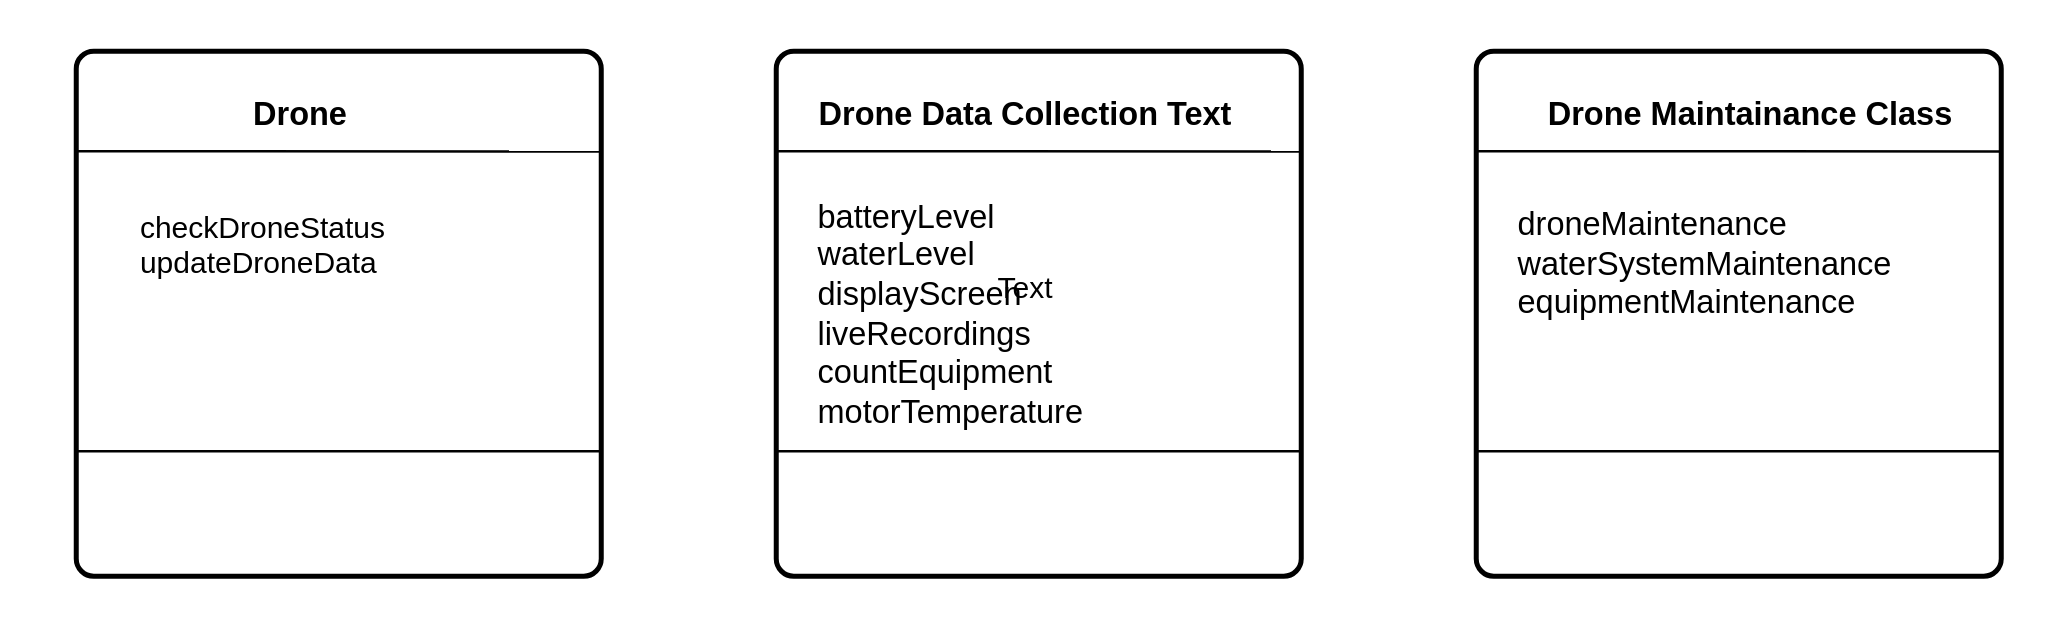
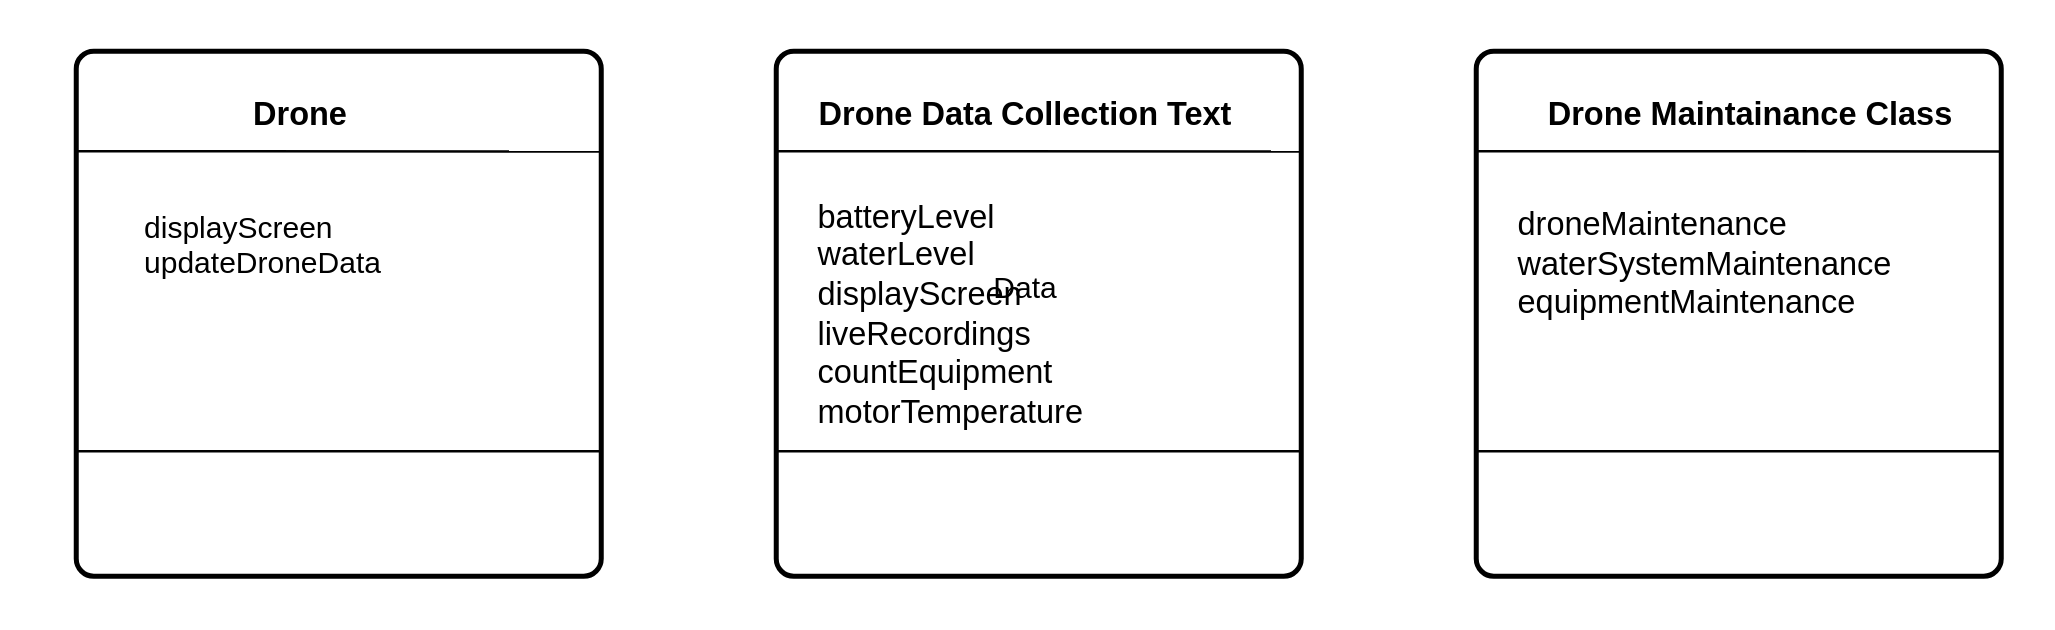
node "checkDroneStatus updateDroneData": label "checkDroneStatus updateDroneData" -> "displayScreen updateDroneData"
node "Text": label "Text" -> "Data"
